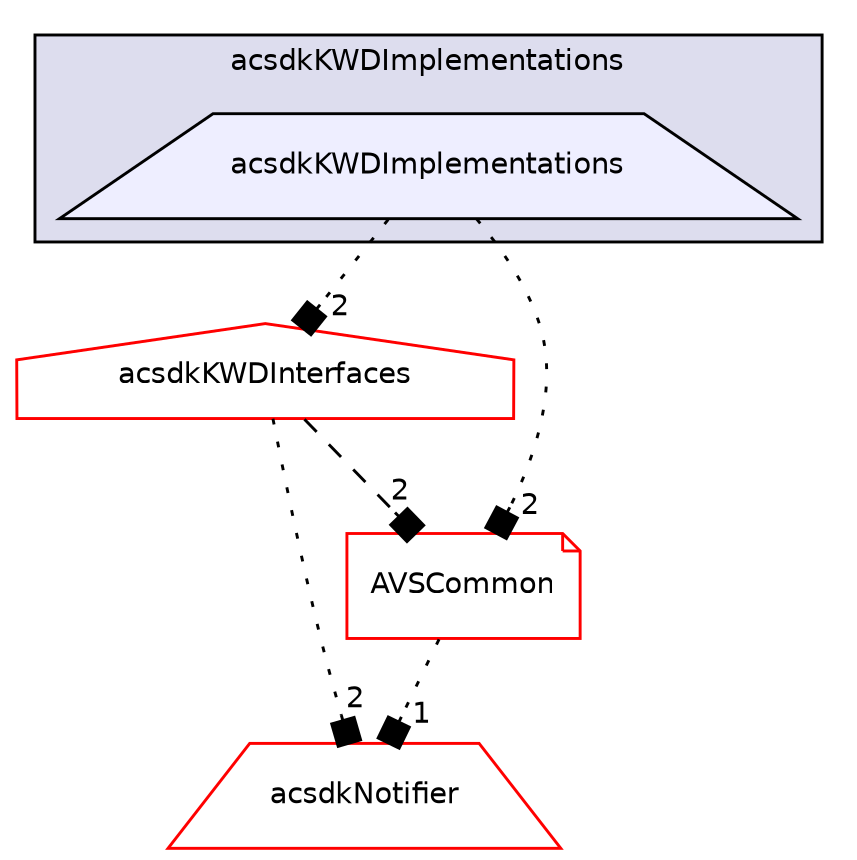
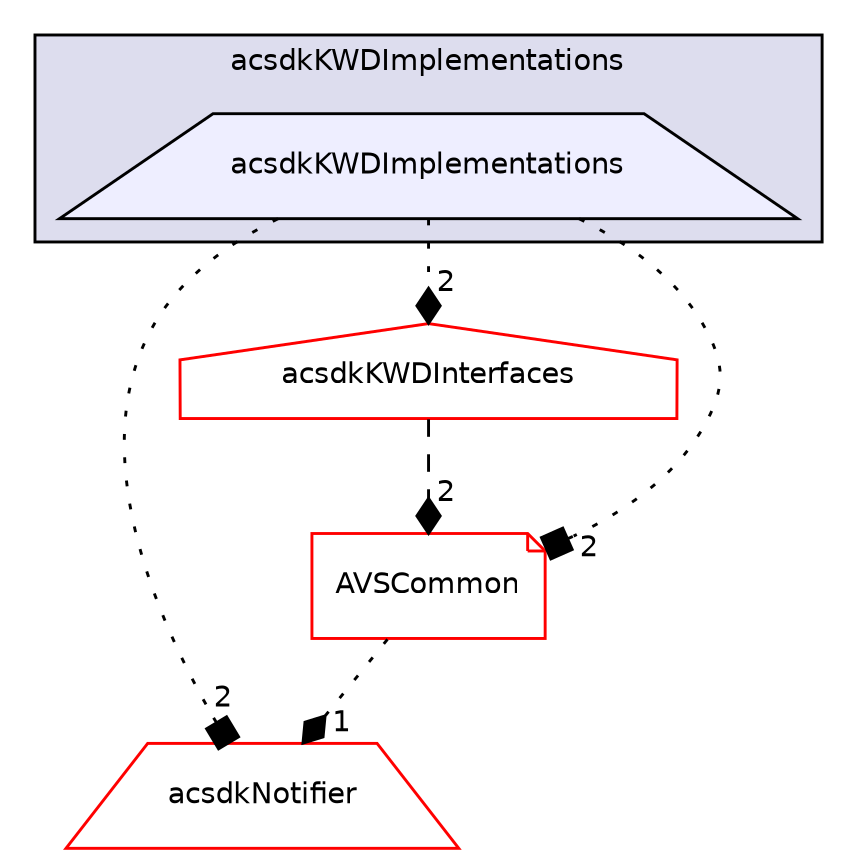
edge "acsdkKWDImplementations" -> "acsdkKWDInterfaces": arrowhead box -> diamond
edge "acsdkKWDInterfaces" -> "AVSCommon": arrowhead box -> diamond
edge "acsdkKWDInterfaces" -> "acsdkNotifier": now "acsdkKWDImplementations" -> "acsdkNotifier"
edge "AVSCommon" -> "acsdkNotifier": arrowhead box -> diamond
